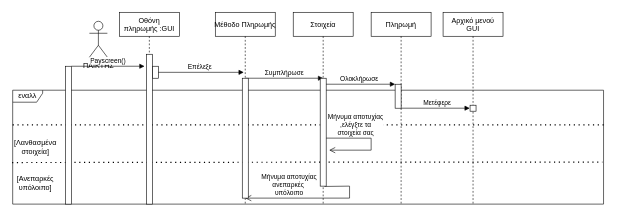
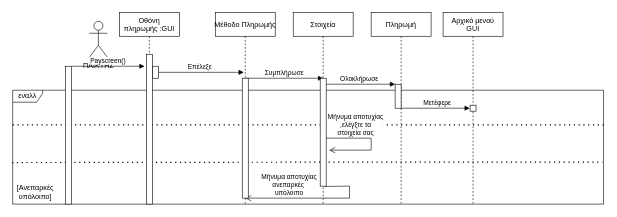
node "[Λανθασμένα στοιχεία]": removed
node "[Ανεπαρκές υπόλοιπο]": moved (35, 183) -> (35, 192)
